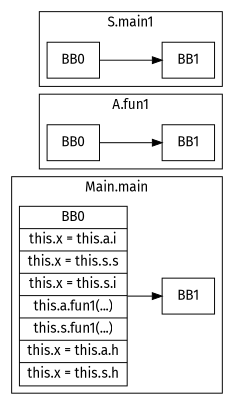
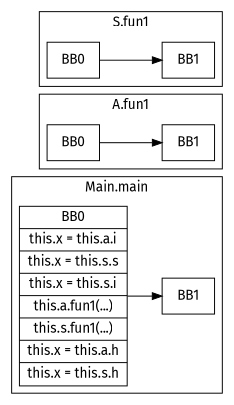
cluster "S.main1": label "S.main1" -> "S.fun1"
